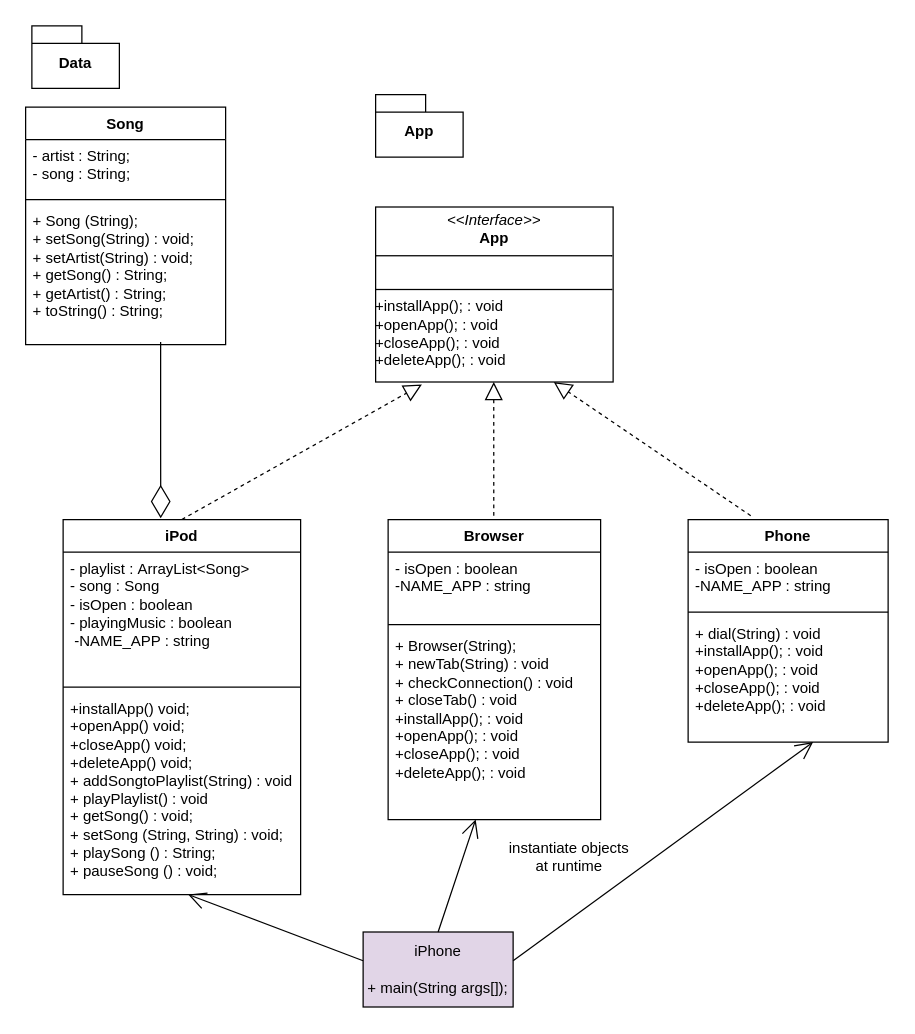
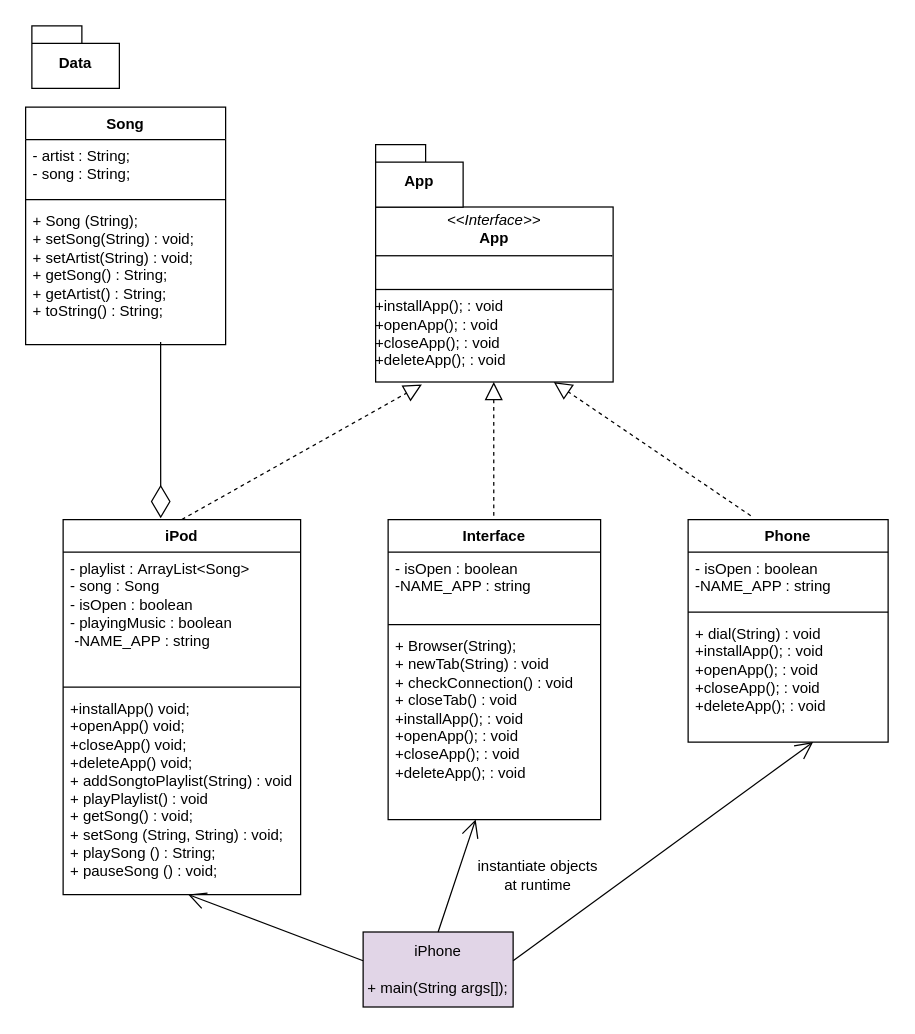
node "App": moved (419, 126) -> (419, 176)
node "Browser": label "Browser" -> "Interface"
node "instantiate objects at runtime": moved (569, 857) -> (538, 876)
